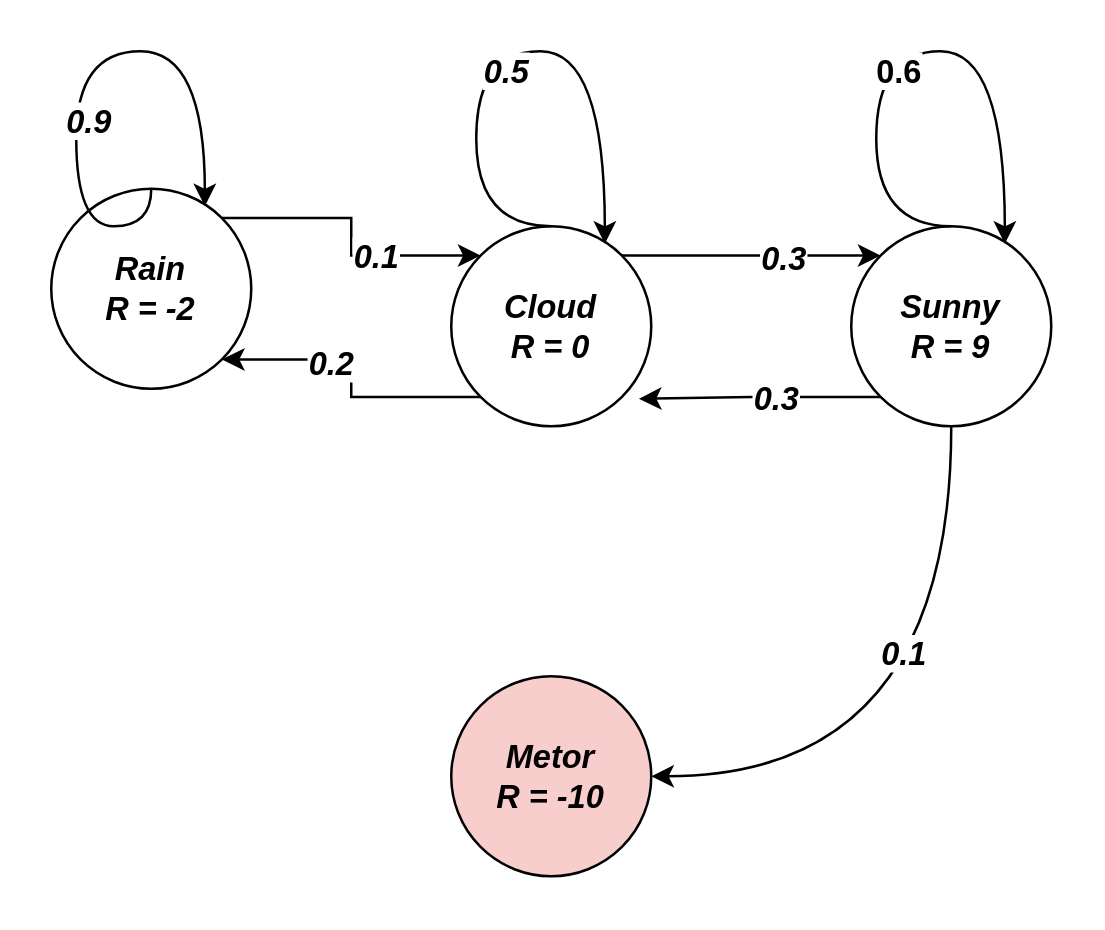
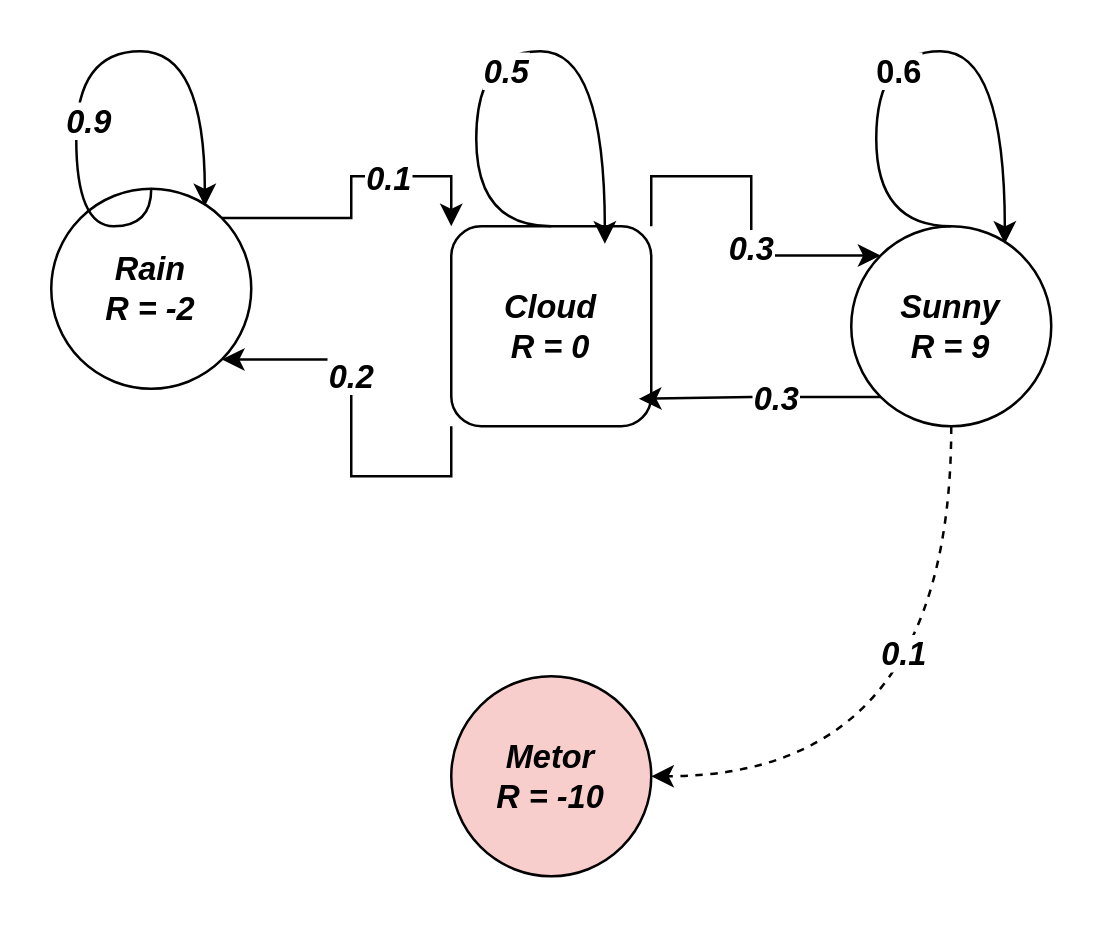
node "Cloud R = 0": shape ellipse -> rounded rectangle
edge "Sunny R = 9" -> "Metor R = -10": style solid -> dashed
